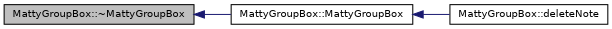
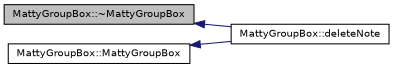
edge "MattyGroupBox::MattyGroupBox" -> "MattyGroupBox::~MattyGroupBox": now "MattyGroupBox::deleteNote" -> "MattyGroupBox::~MattyGroupBox"
